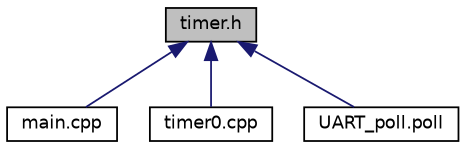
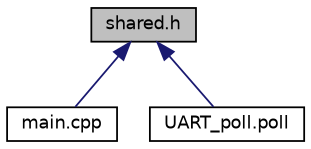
node "timer.h": label "timer.h" -> "shared.h"
node "timer0.cpp": removed
